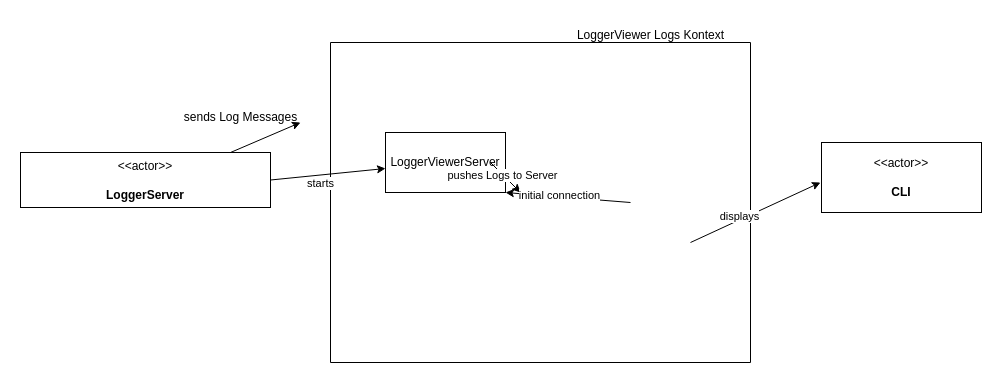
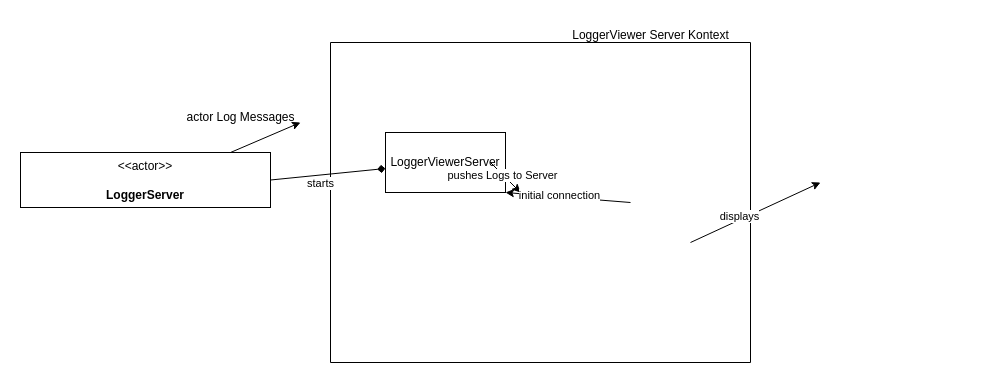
node "LoggerViewer Logs Kontext": label "LoggerViewer Logs Kontext" -> "LoggerViewer Server Kontext"
node "sends Log Messages": label "sends Log Messages" -> "actor Log Messages"
edge "<<actor>> LoggerServer" -> "LoggerViewerServer": arrowhead classic -> diamond
node "<<actor>> CLI": removed
